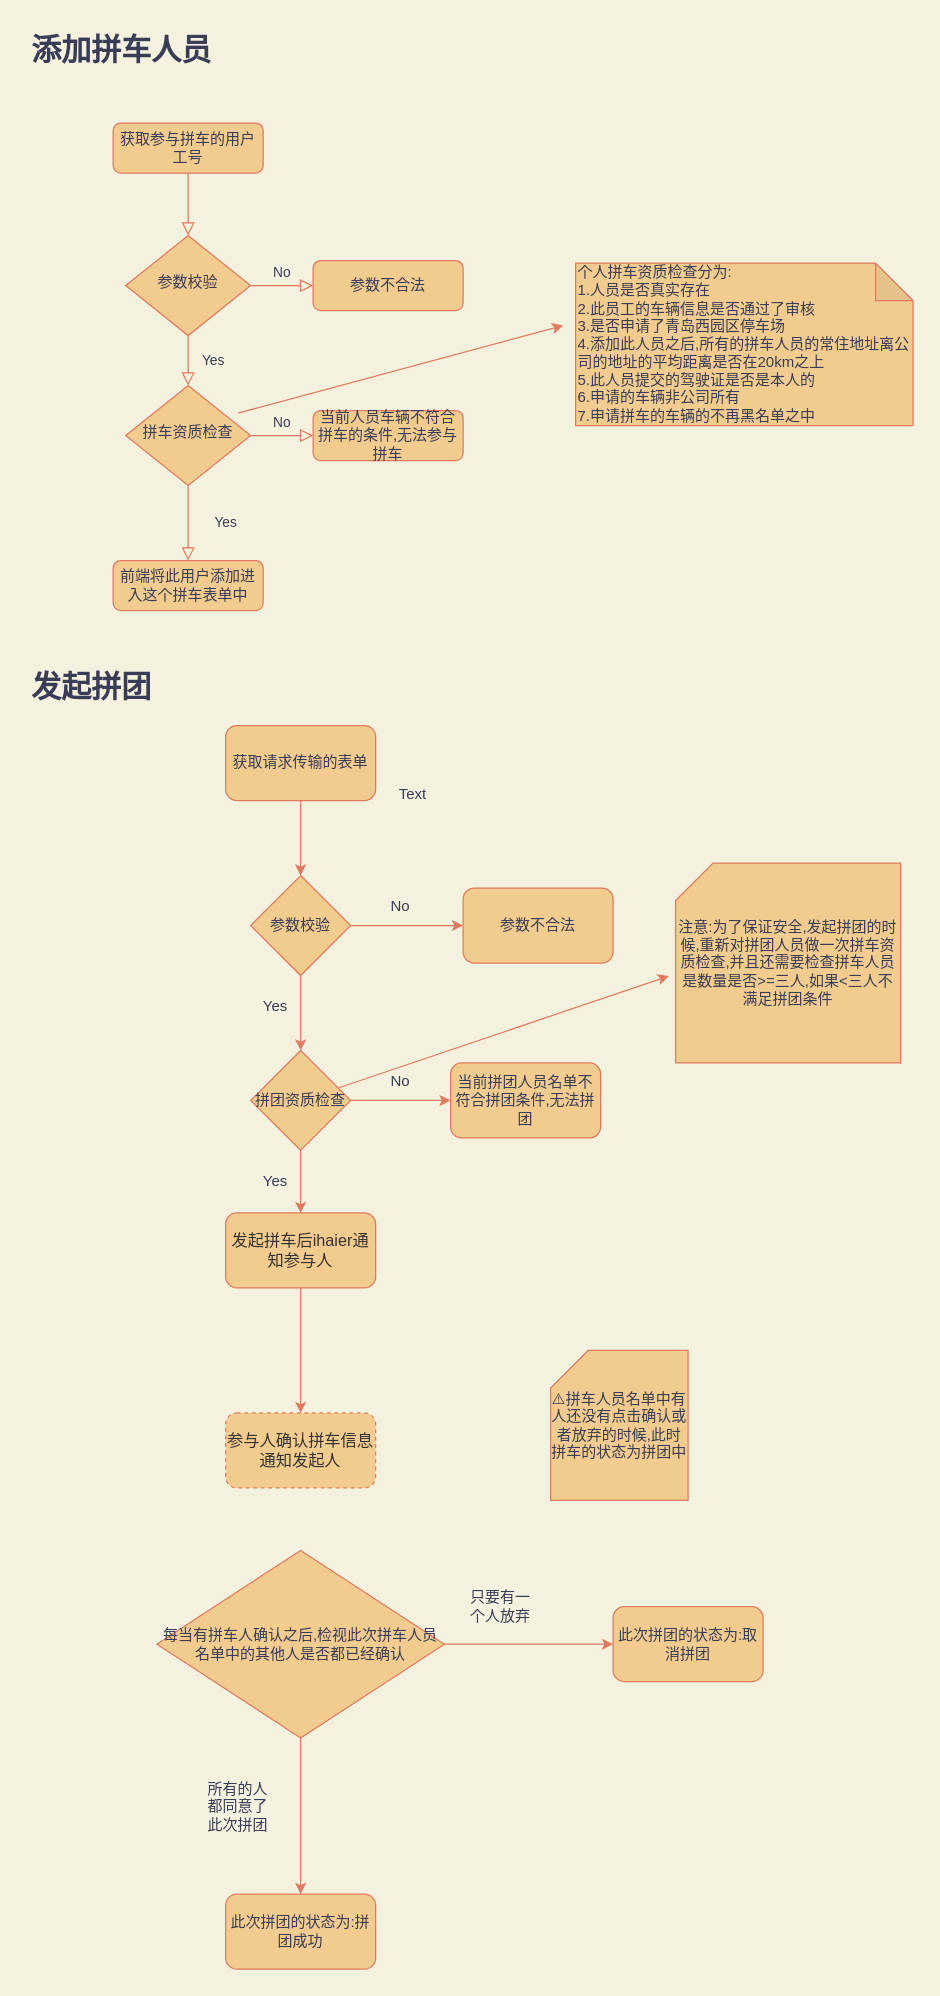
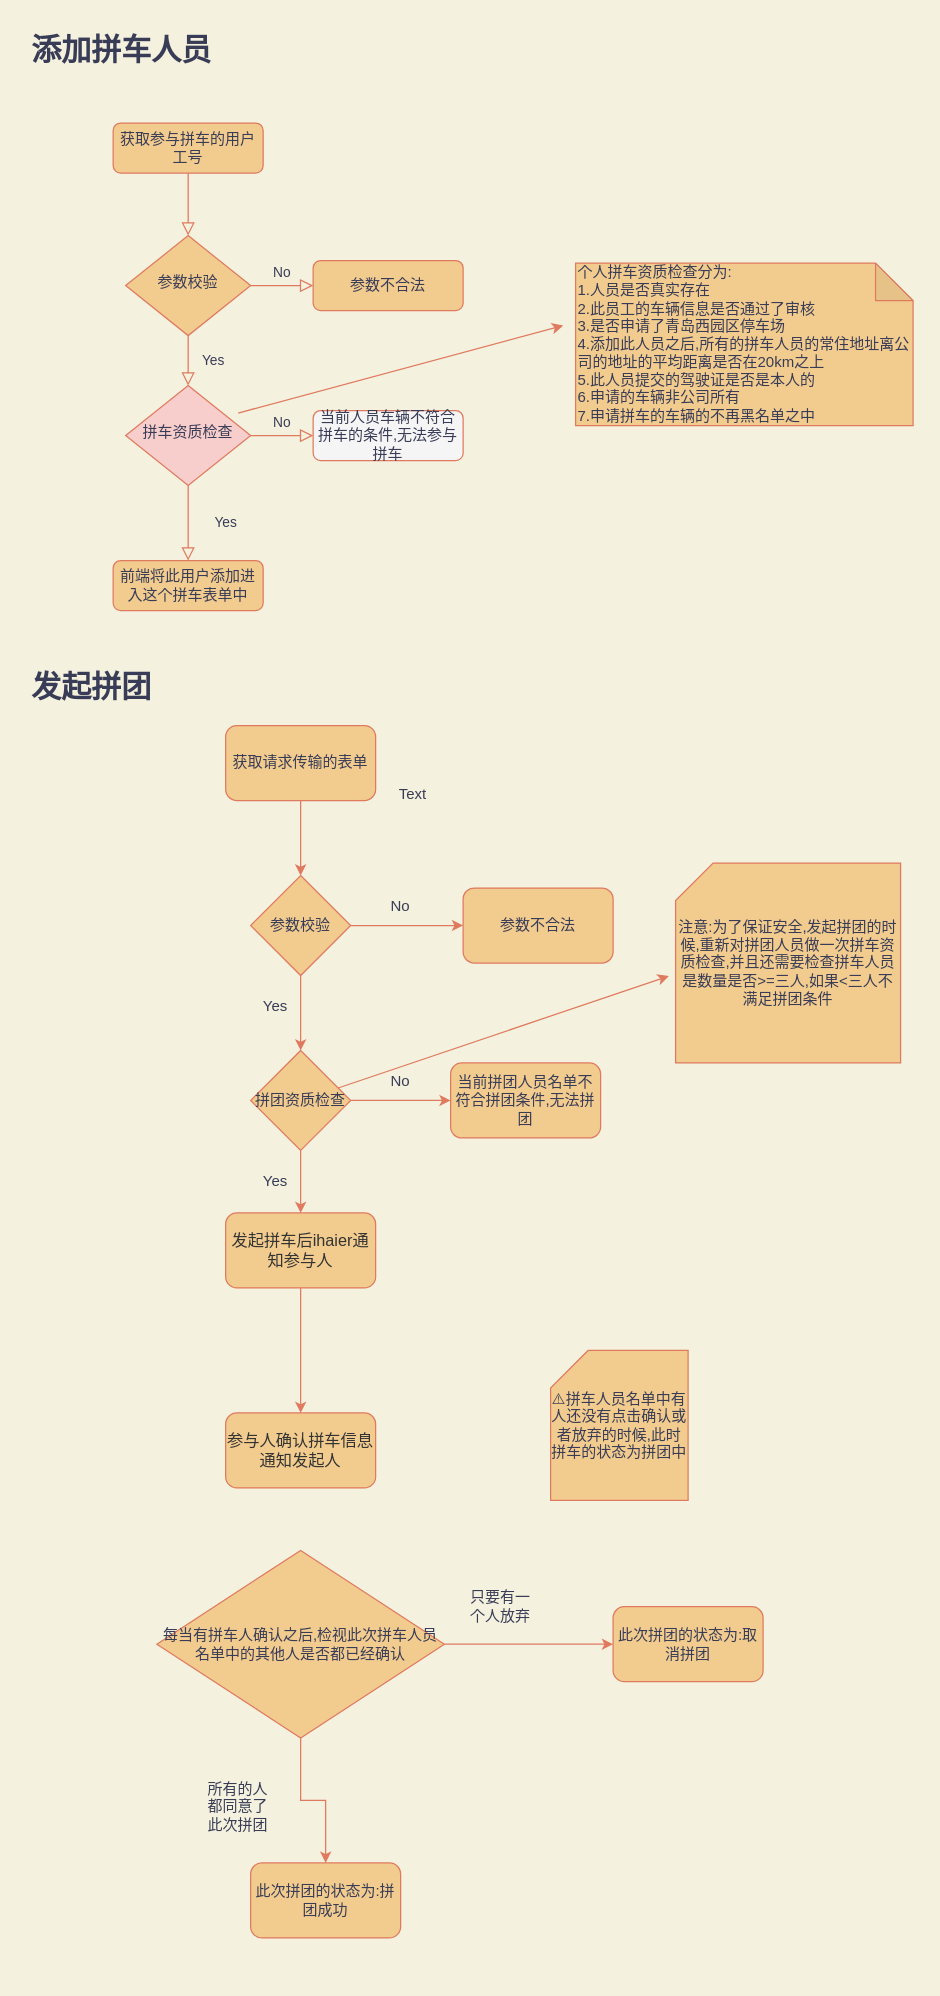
node "拼车资质检查": fillcolor #f2cc8f -> #f8cecc
node "当前人员车辆不符合拼车的条件,无法参与拼车": fillcolor #f2cc8f -> #f5f5f5
node "参与人确认拼车信息通知发起人": style dashed -> solid
node "此次拼团的状态为:拼团成功": moved (301, 1932) -> (326, 1901)
